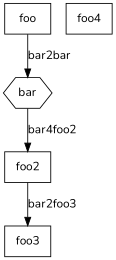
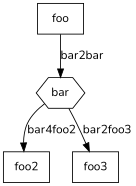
node "foo4": removed
edge "foo2" -> "foo3": now "bar" -> "foo3"
